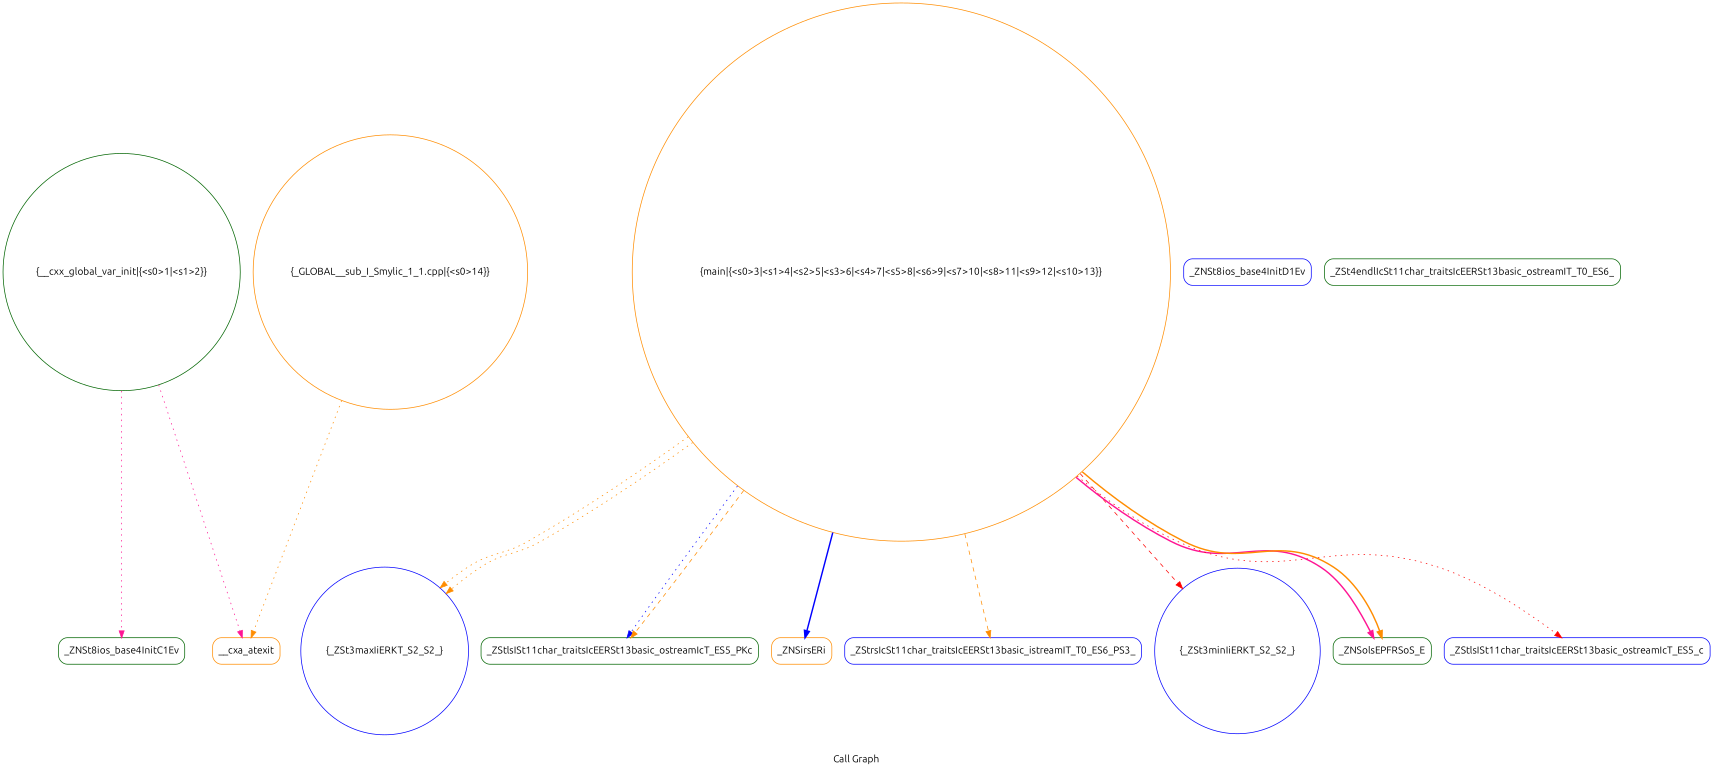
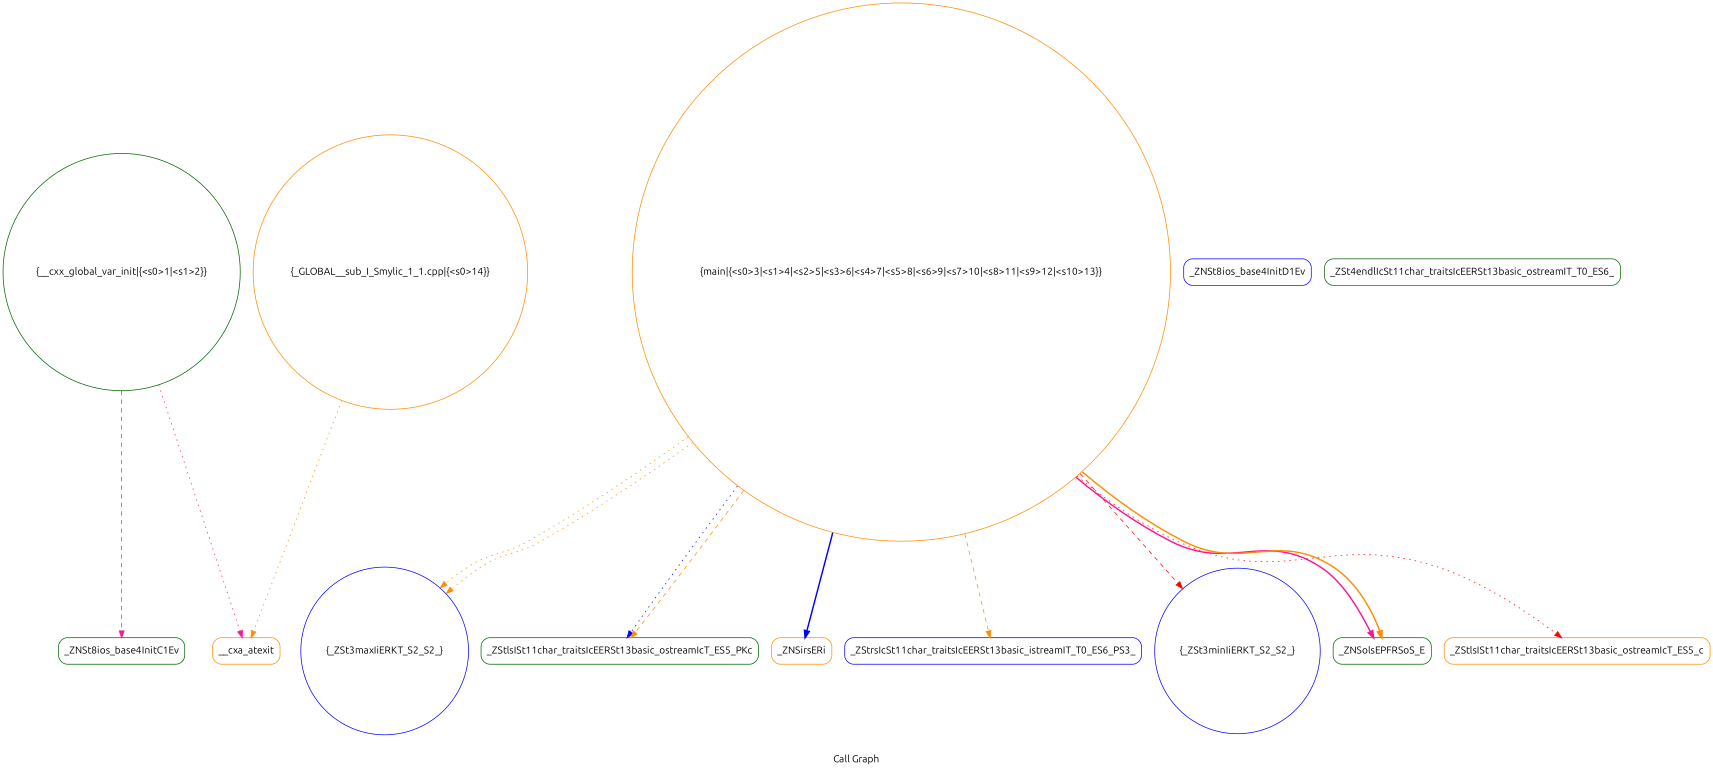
edge "{__cxx_global_var_init|{<s0>1|<s1>2}}" -> "_ZNSt8ios_base4InitC1Ev": style dotted -> dashed
node "_ZStlsISt11char_traitsIcEERSt13basic_ostreamIcT_ES5_c": color blue -> darkorange
